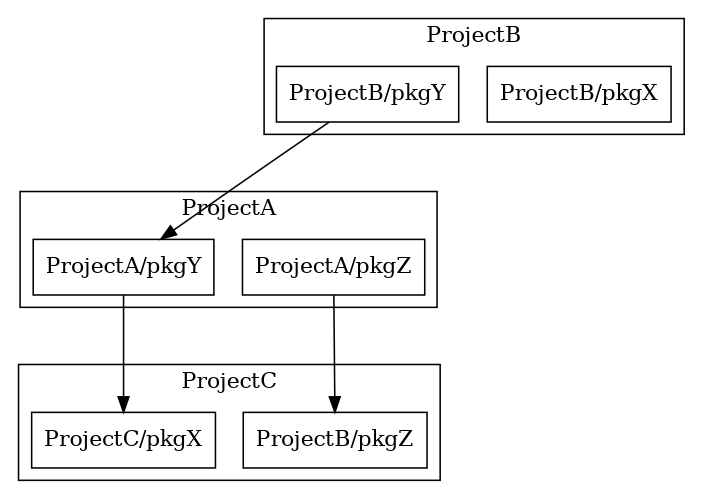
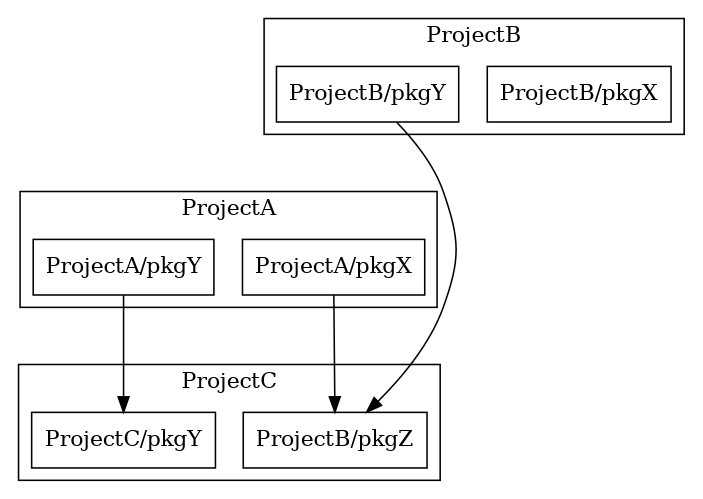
edge "ProjectB/pkgY" -> "ProjectA/pkgY": now "ProjectB/pkgY" -> "ProjectB/pkgZ"
node "ProjectA/pkgZ": label "ProjectA/pkgZ" -> "ProjectA/pkgX"
node "ProjectC/pkgX": label "ProjectC/pkgX" -> "ProjectC/pkgY"
